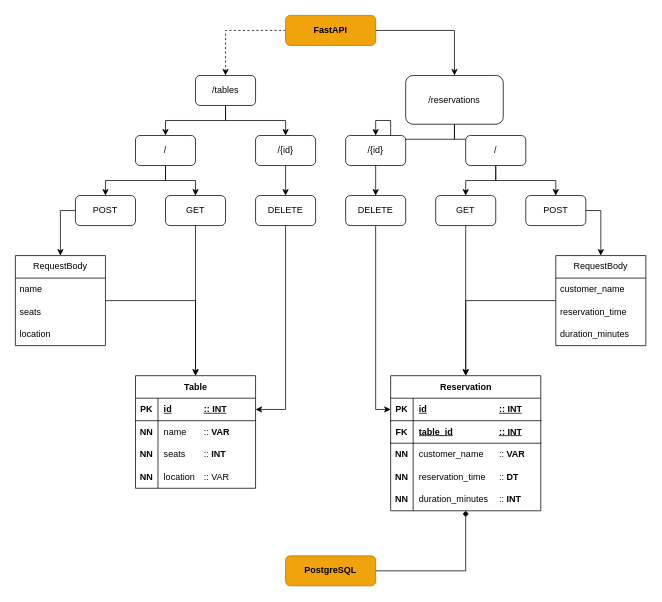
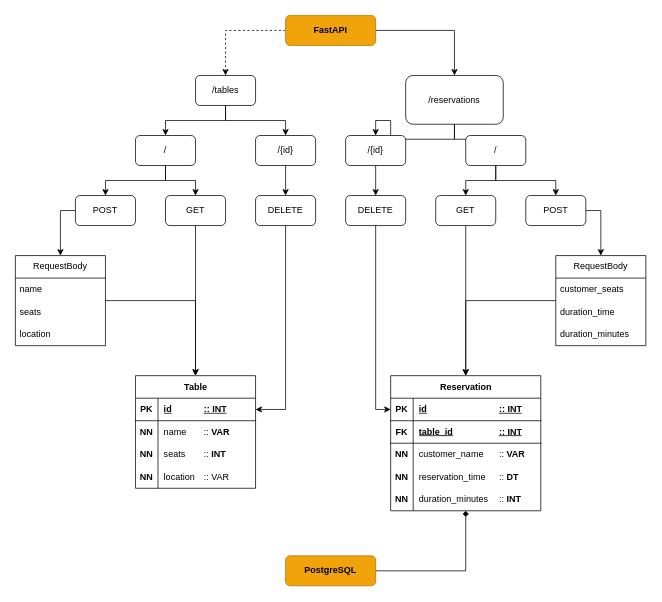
node "customer_name": label "customer_name" -> "customer_seats"
node "reservation_time": label "reservation_time" -> "duration_time"
